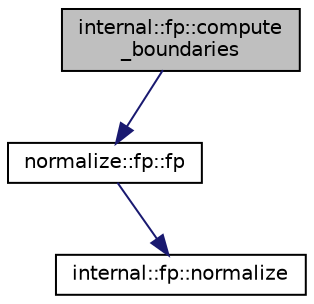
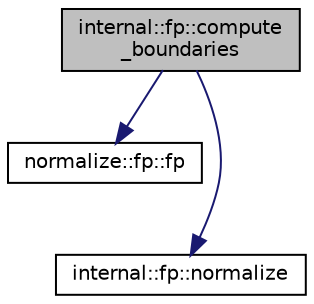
edge "normalize::fp::fp" -> "internal::fp::normalize": now "internal::fp::compute _boundaries" -> "internal::fp::normalize"
